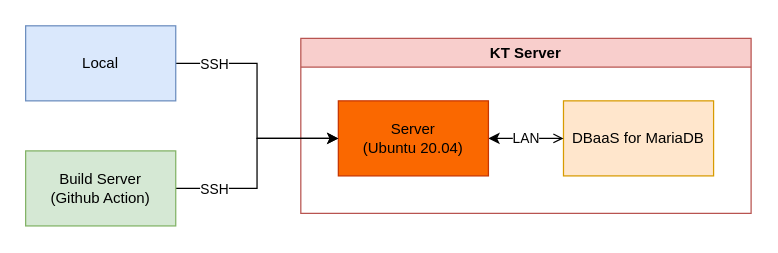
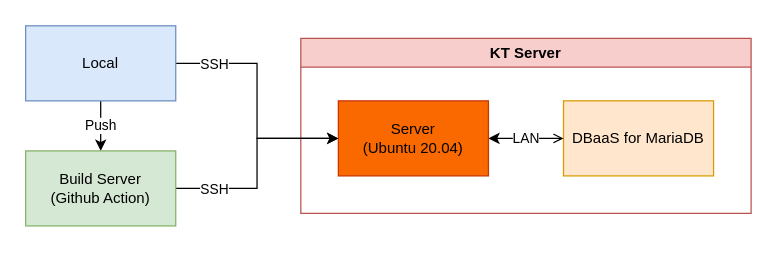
edge "Local" -> "Build Server (Github Action)": added, label "Push"
